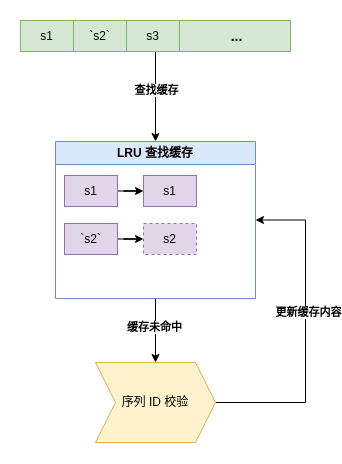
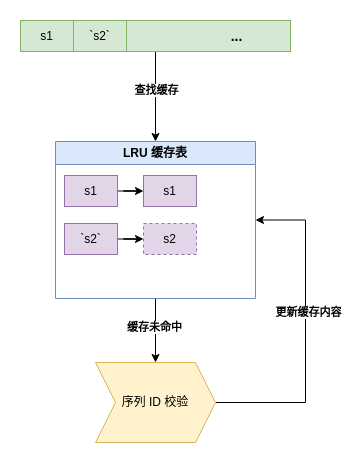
node "s3": removed
node "LRU 查找缓存": label "LRU 查找缓存" -> "LRU 缓存表"
